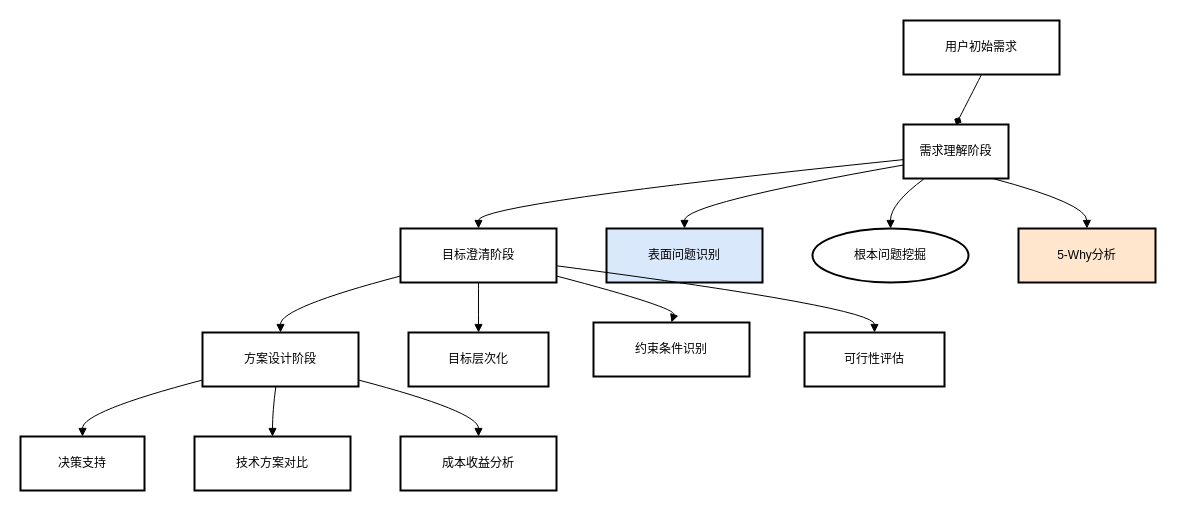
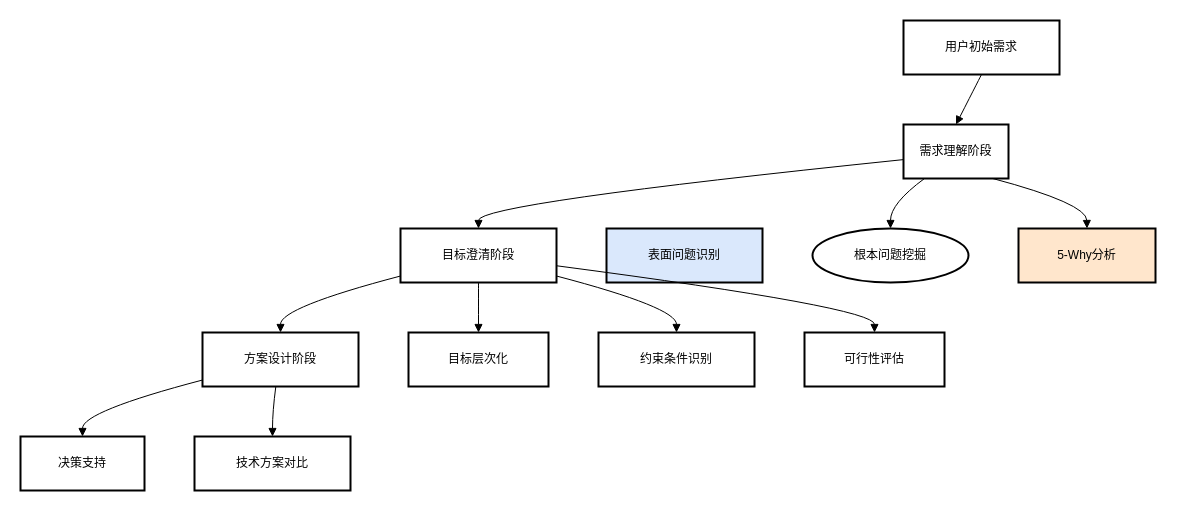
edge "用户初始需求" -> "需求理解阶段": arrowhead diamond -> block
edge "需求理解阶段" -> "表面问题识别": removed
node "约束条件识别": moved (672, 350) -> (677, 360)
edge "方案设计阶段" -> "成本收益分析": removed
node "成本收益分析": removed
